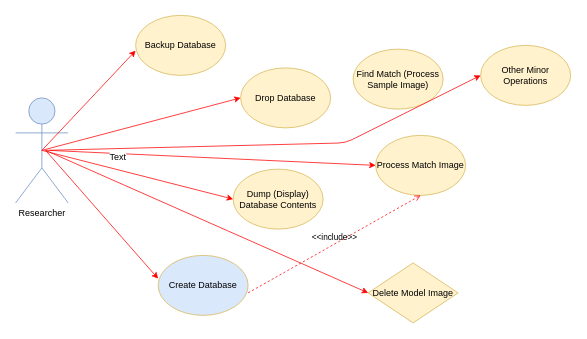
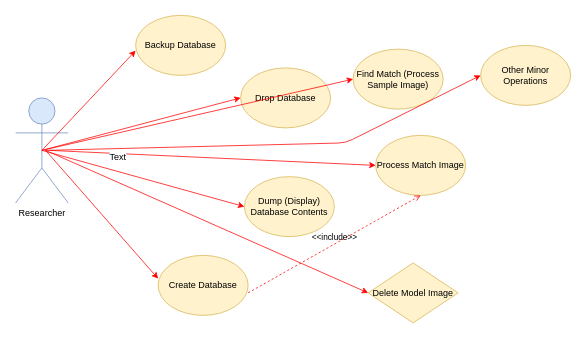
edge "Researcher" -> "Find Match (Process Sample Image)": added
node "Dump (Display) Database Contents": moved (278, 199) -> (289, 207)
node "Create Database": fillcolor #dae8fc -> #fff2cc
